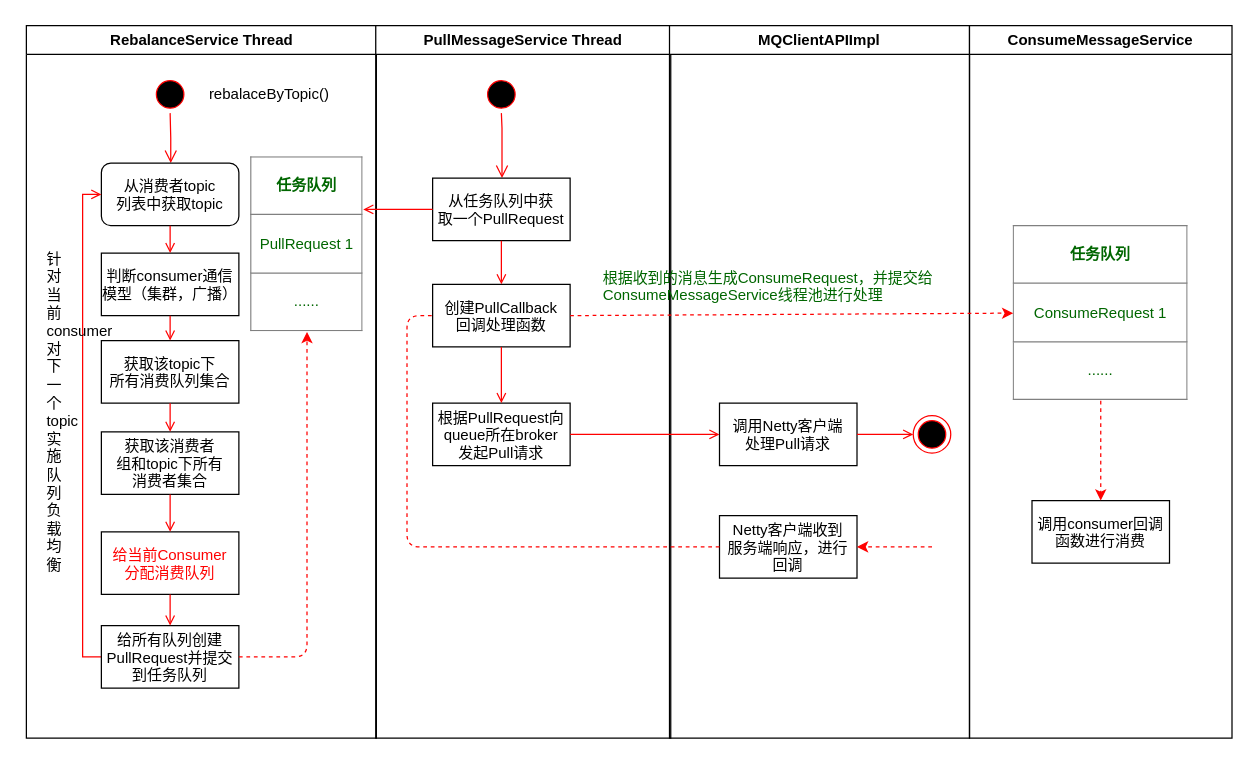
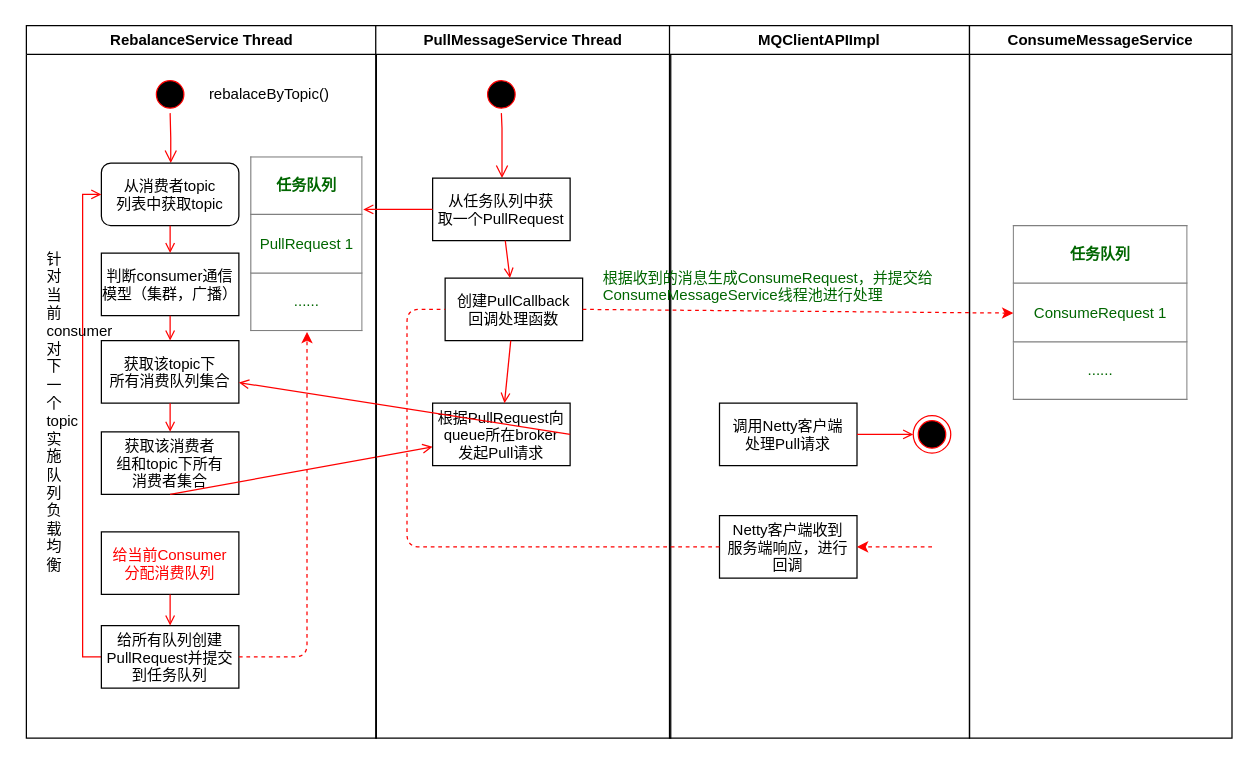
node "创建PullCallback 回调处理函数": moved (501, 316) -> (514, 309)
edge "根据PullRequest向 queue所在broker 发起Pull请求" -> "调用Netty客户端 处理Pull请求": now "根据PullRequest向 queue所在broker 发起Pull请求" -> "获取该topic下 所有消费队列集合"
edge "任务队列 ConsumeRequest 1 ......" -> "调用consumer回调 函数进行消费": removed
edge "获取该消费者 组和topic下所有 消费者集合" -> "给当前Consumer 分配消费队列": now "获取该消费者 组和topic下所有 消费者集合" -> "根据PullRequest向 queue所在broker 发起Pull请求"
node "调用consumer回调 函数进行消费": removed
